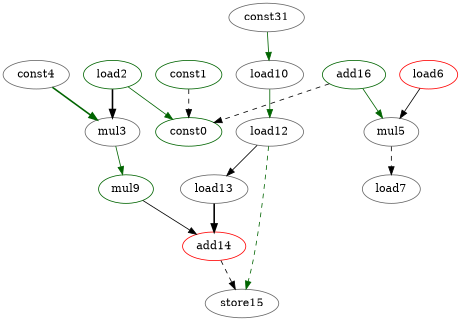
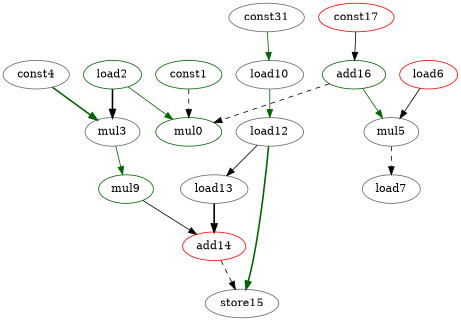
node "const17": added
node "const0": label "const0" -> "mul0"
edge "load12" -> "store15": style dashed -> bold
